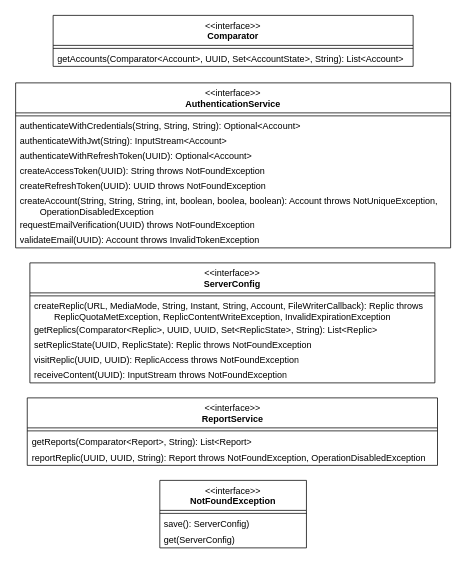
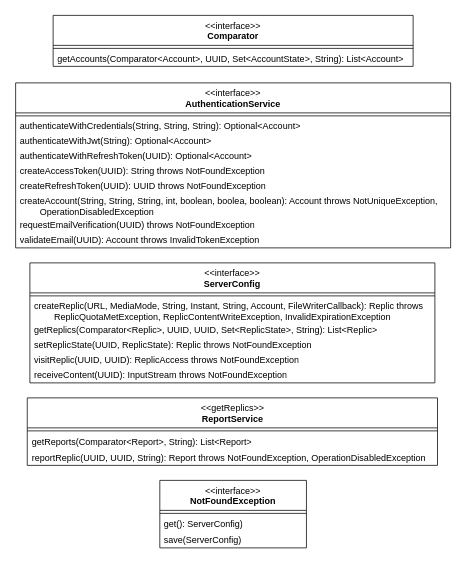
node "authenticateWithJwt(String): InputStream<Account>": label "authenticateWithJwt(String): InputStream<Account>" -> "authenticateWithJwt(String): Optional<Account>"
node "<<interface>> ReportService": label "<<interface>> ReportService" -> "<<getReplics>> ReportService"
node "save(): ServerConfig)": label "save(): ServerConfig)" -> "get(): ServerConfig)"
node "get(ServerConfig)": label "get(ServerConfig)" -> "save(ServerConfig)"
